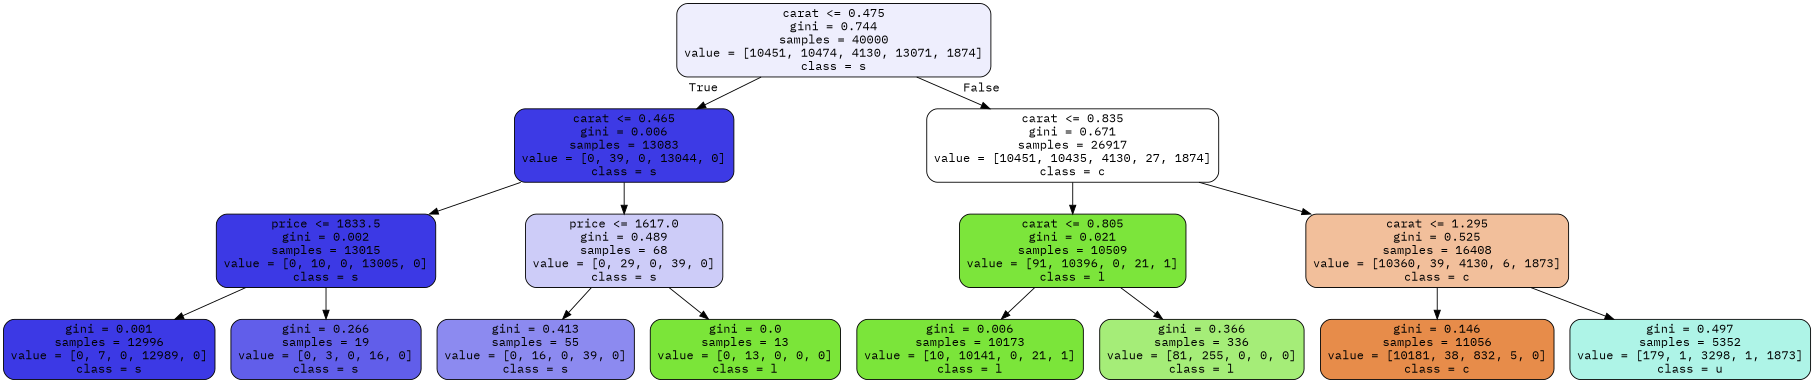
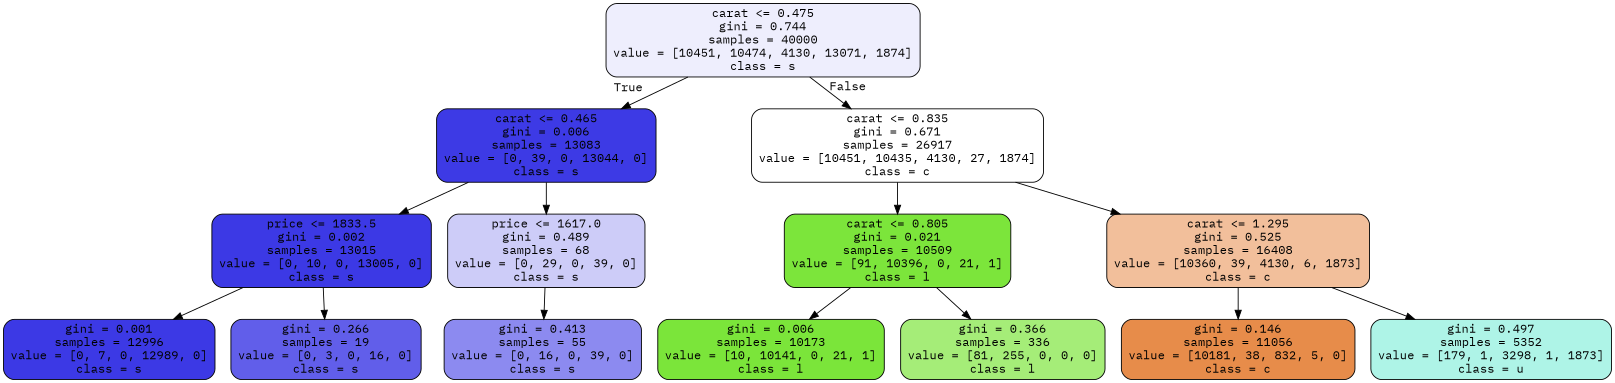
node "gini = 0.0 samples = 13 value = [0, 13, 0, 0, 0] class = l": removed
